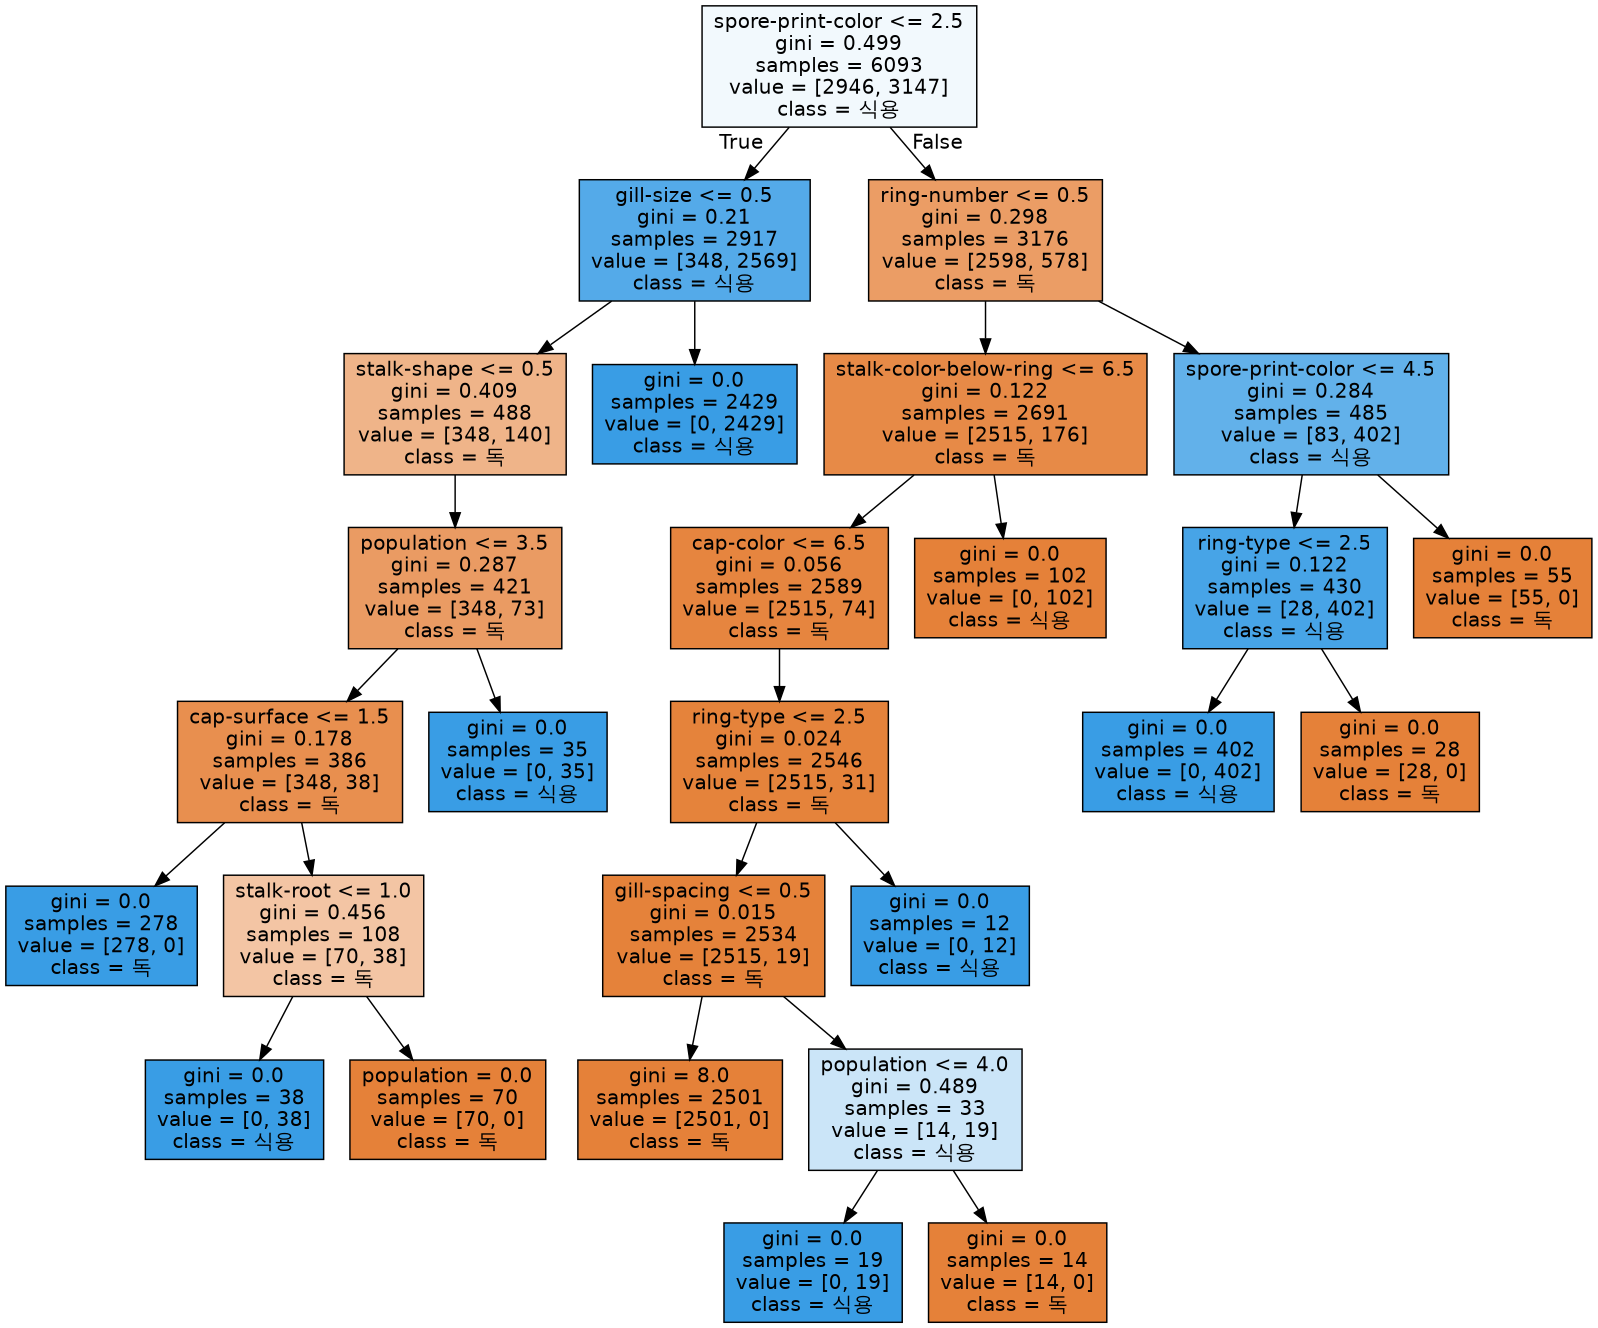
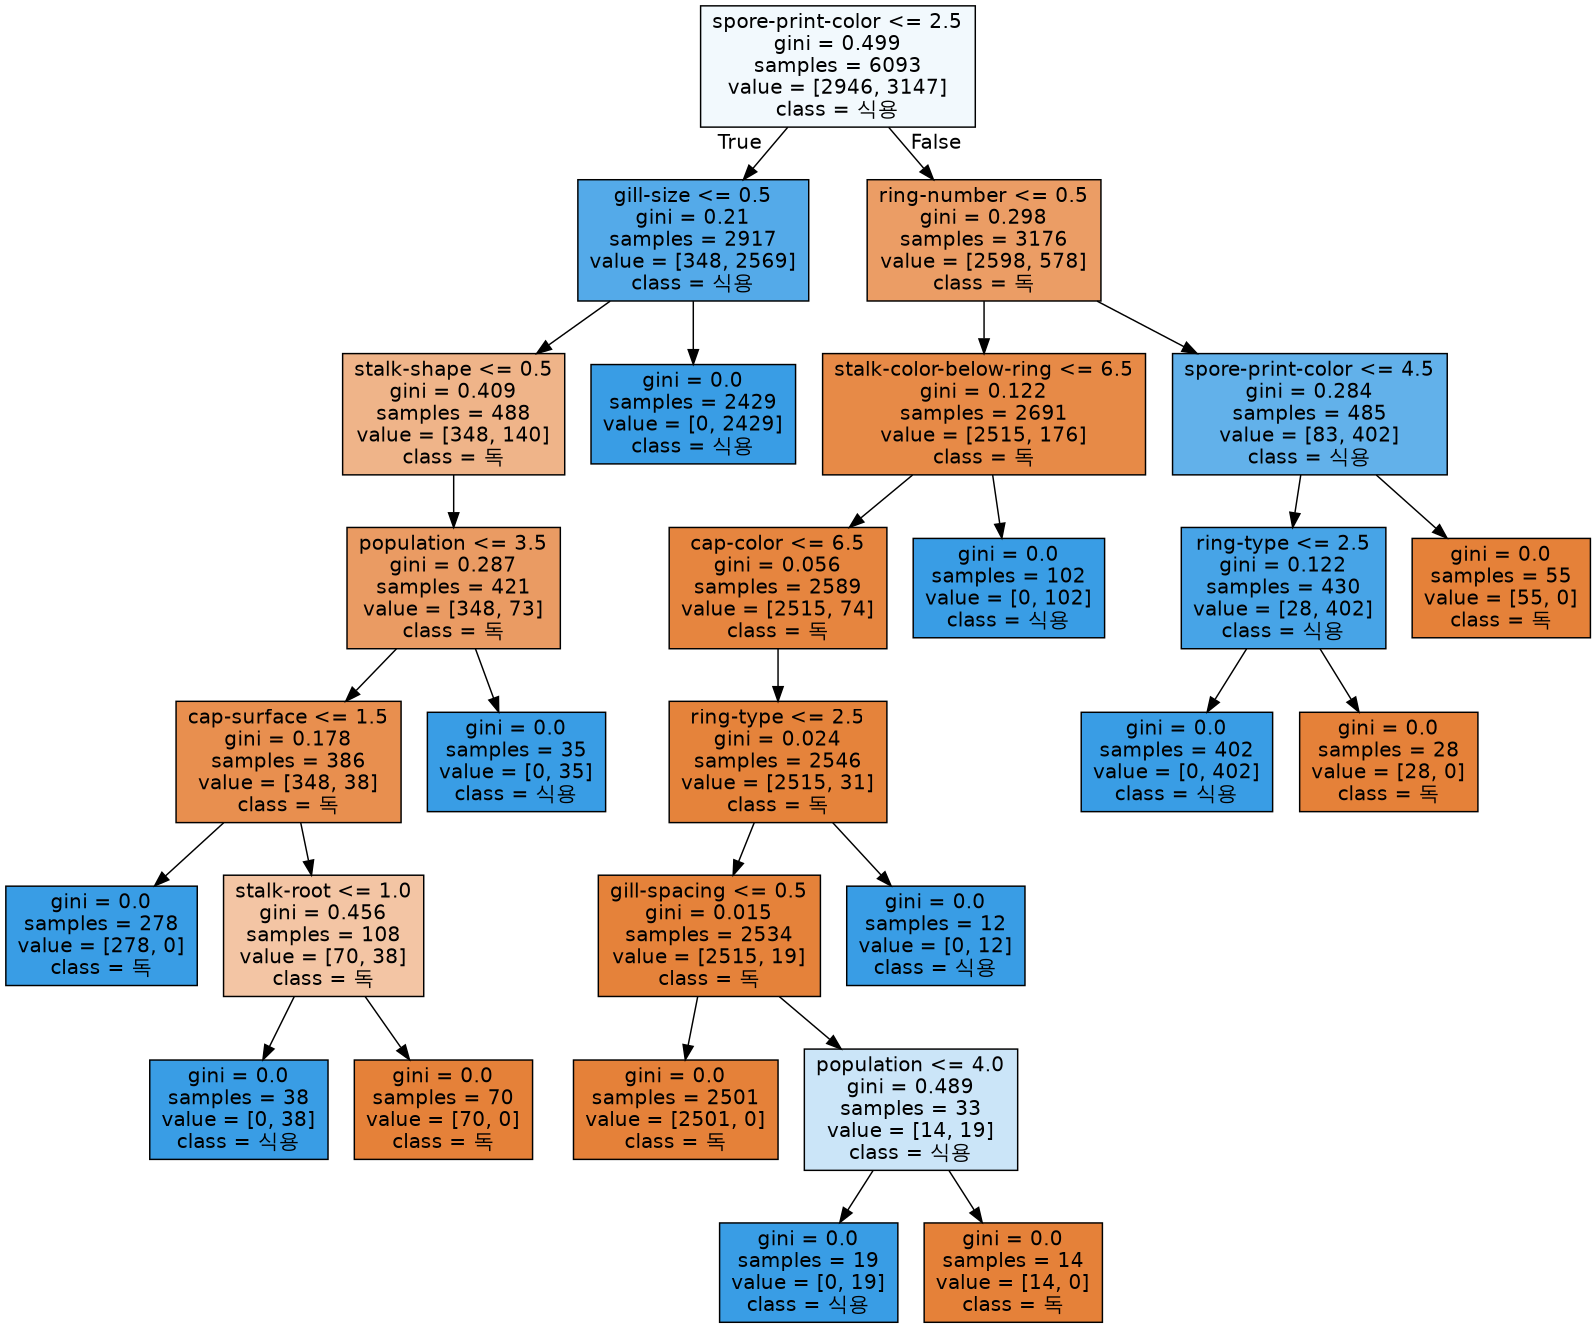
node "gini = 0.0 samples = 102 value = [0, 102] class = 식용": fillcolor #e58139 -> #399de5
node "population = 0.0 samples = 70 value = [70, 0] class = 독": label "population = 0.0 samples = 70 value = [70, 0] class = 독" -> "gini = 0.0 samples = 70 value = [70, 0] class = 독"
node "gini = 8.0 samples = 2501 value = [2501, 0] class = 독": label "gini = 8.0 samples = 2501 value = [2501, 0] class = 독" -> "gini = 0.0 samples = 2501 value = [2501, 0] class = 독"
